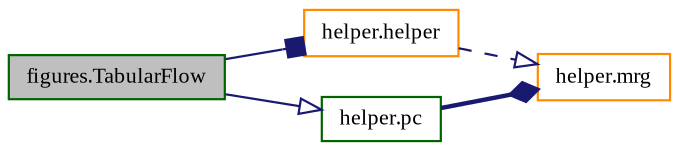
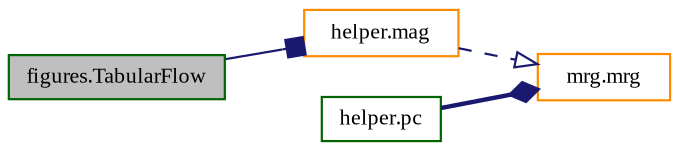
node "helper.helper": label "helper.helper" -> "helper.mag"
node "helper.mrg": label "helper.mrg" -> "mrg.mrg"
edge "figures.TabularFlow" -> "helper.pc": removed
